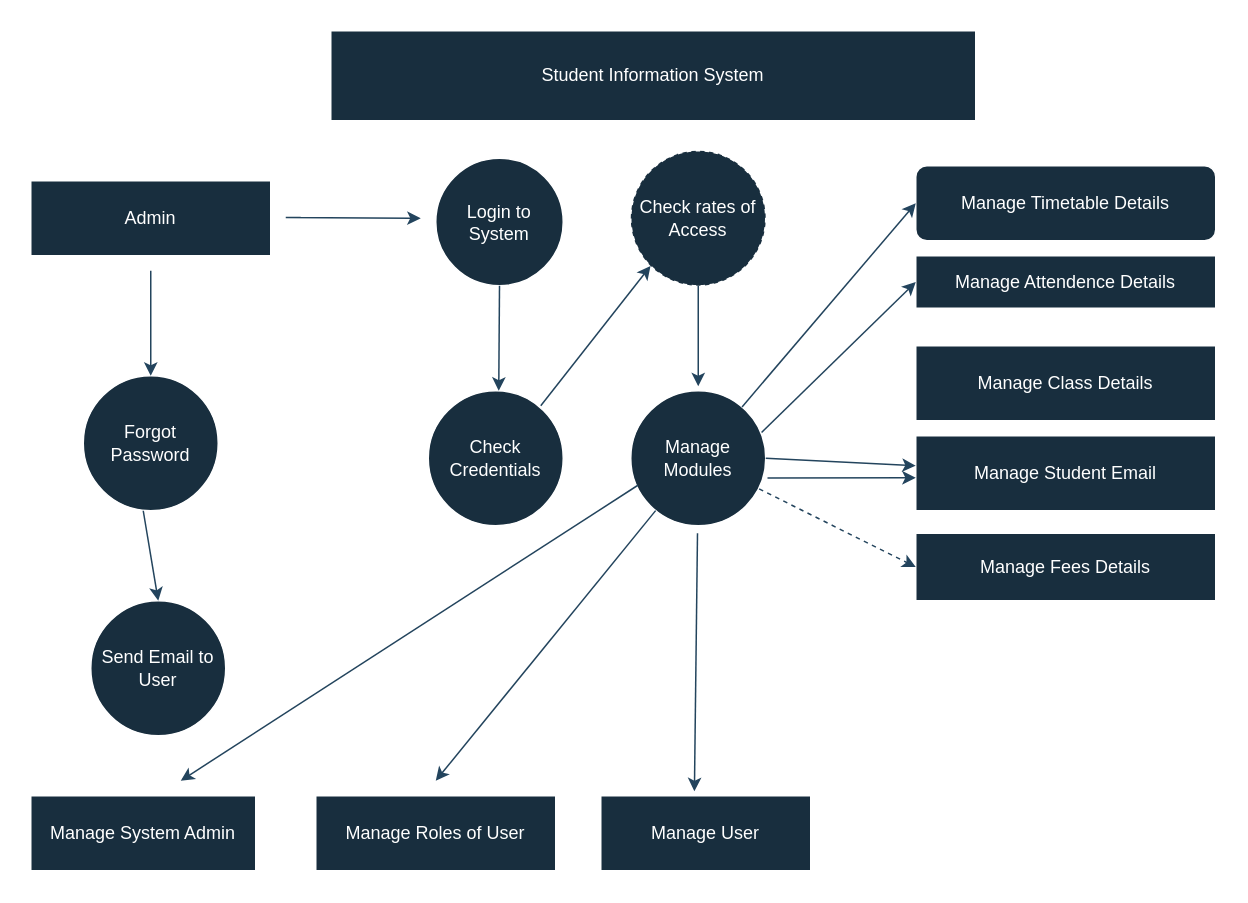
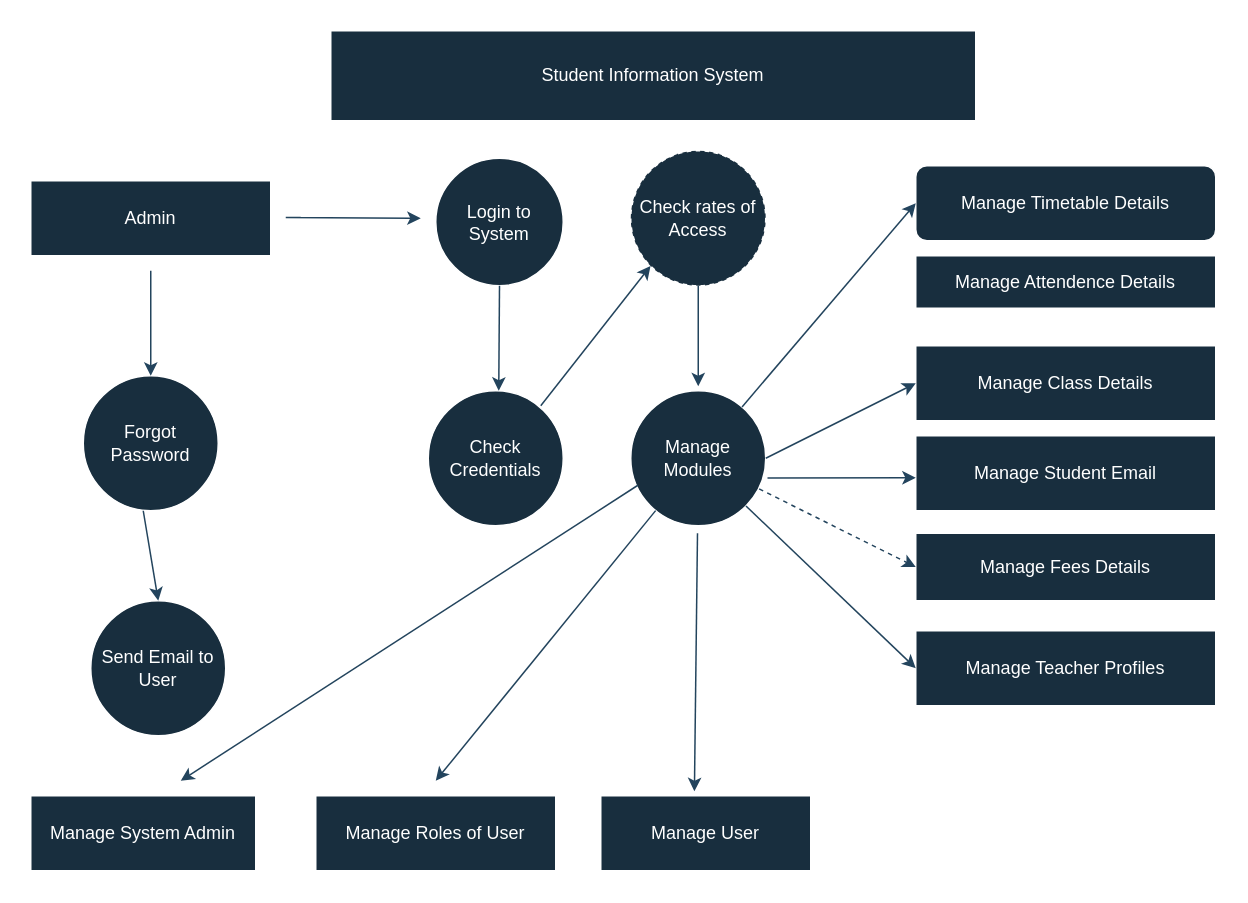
edge "Manage Modules" -> "Manage Attendence Details": removed
edge "Manage Modules" -> "Manage Student Email": now "Manage Modules" -> "Manage Class Details"
edge "Manage Modules" -> "Manage Teacher Profiles": added
node "Manage Teacher Profiles": added
